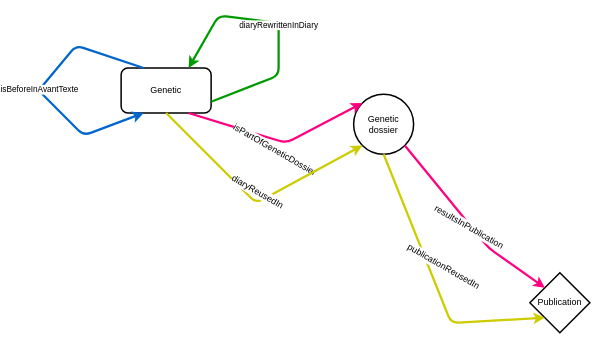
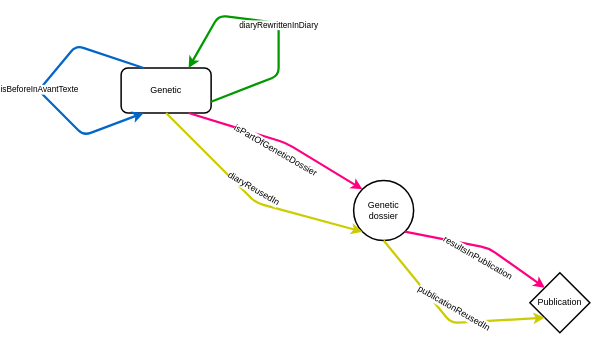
node "Genetic dossier": moved (384, 124) -> (384, 210)
